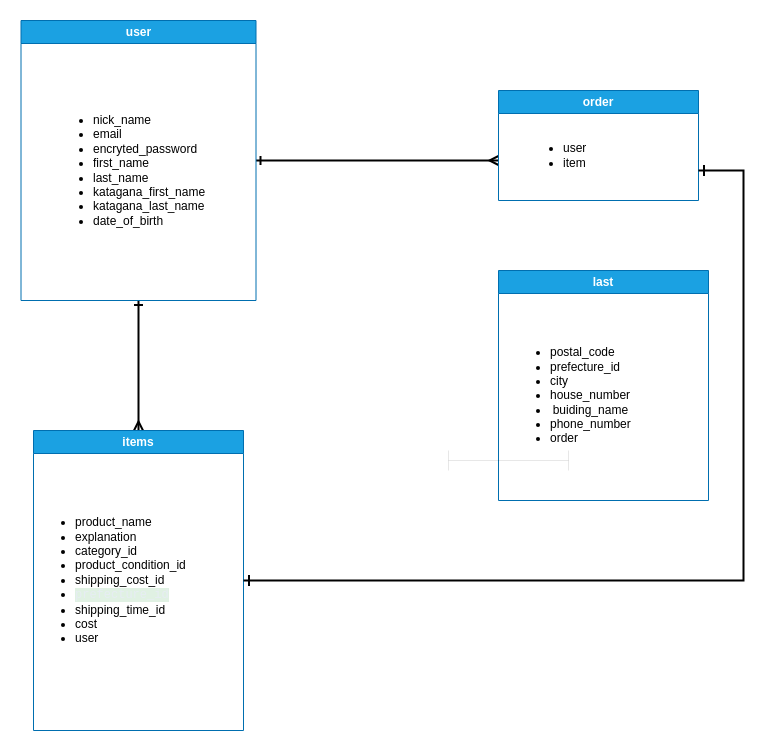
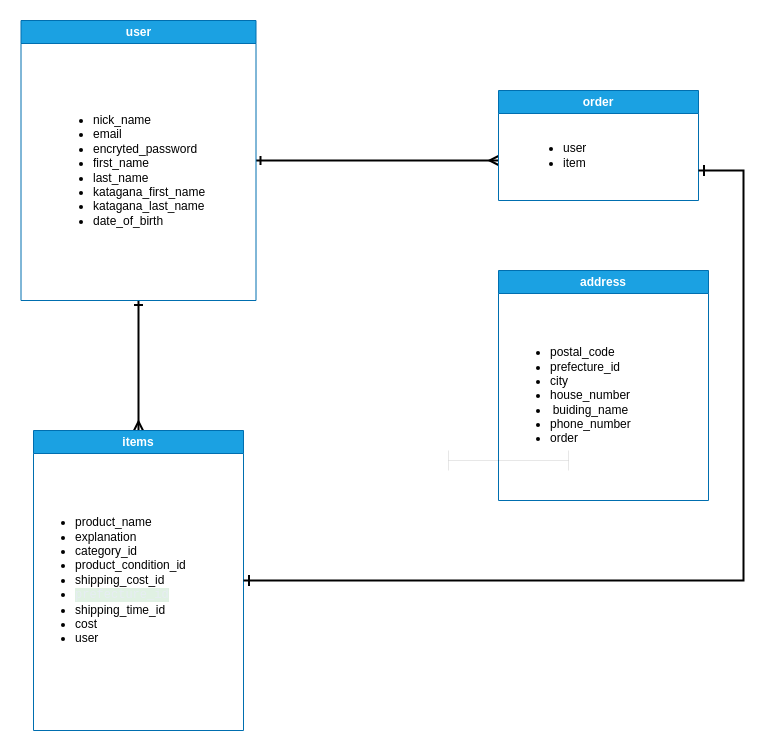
node "last": label "last" -> "address"
